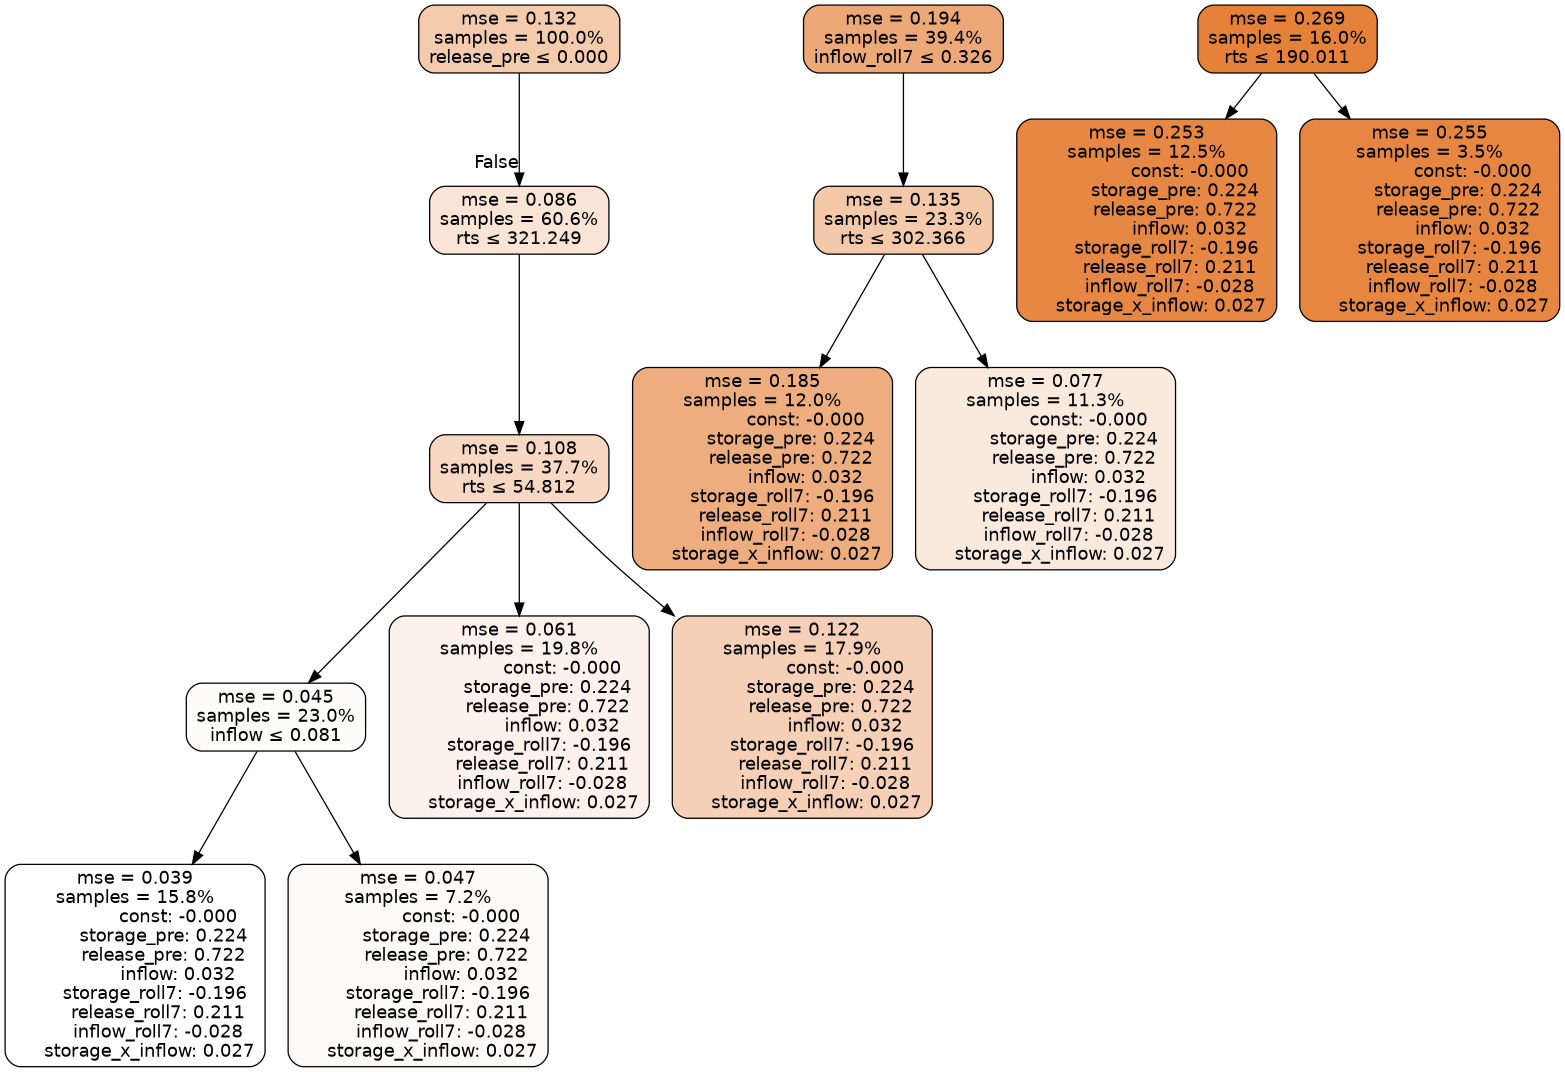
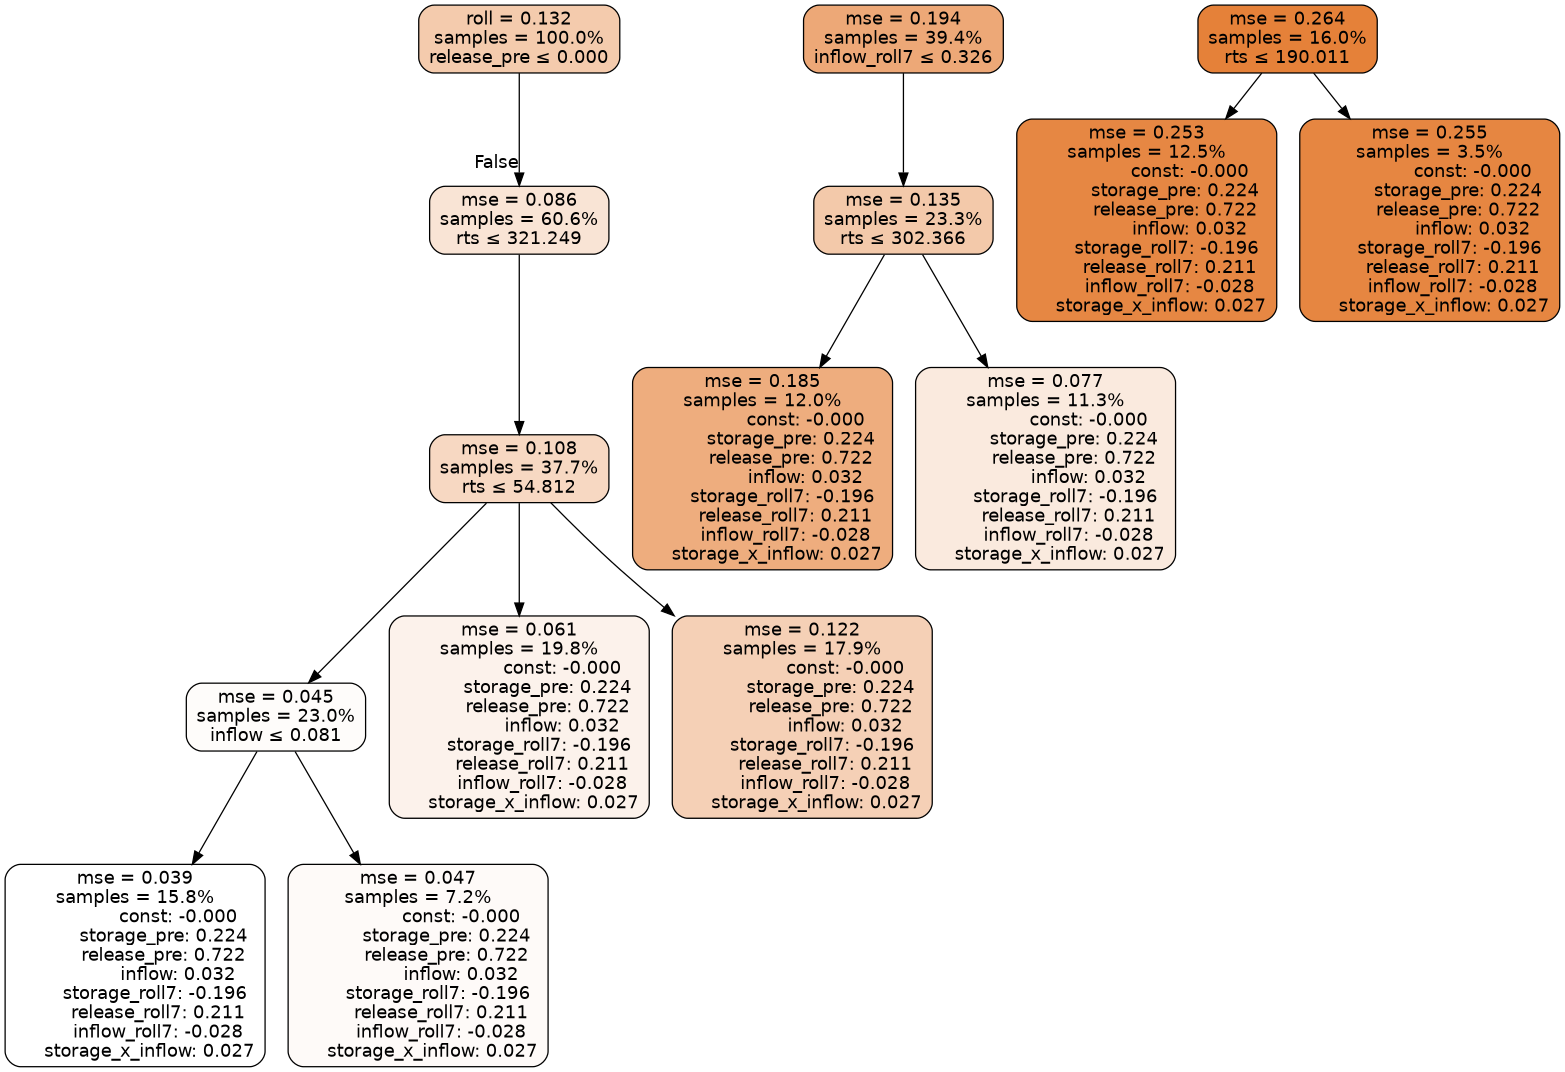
node "mse = 0.132 samples = 100.0% release_pre ≤ 0.000": label "mse = 0.132 samples = 100.0% release_pre ≤ 0.000" -> "roll = 0.132 samples = 100.0% release_pre ≤ 0.000"
node "mse = 0.269 samples = 16.0% rts ≤ 190.011": label "mse = 0.269 samples = 16.0% rts ≤ 190.011" -> "mse = 0.264 samples = 16.0% rts ≤ 190.011"
